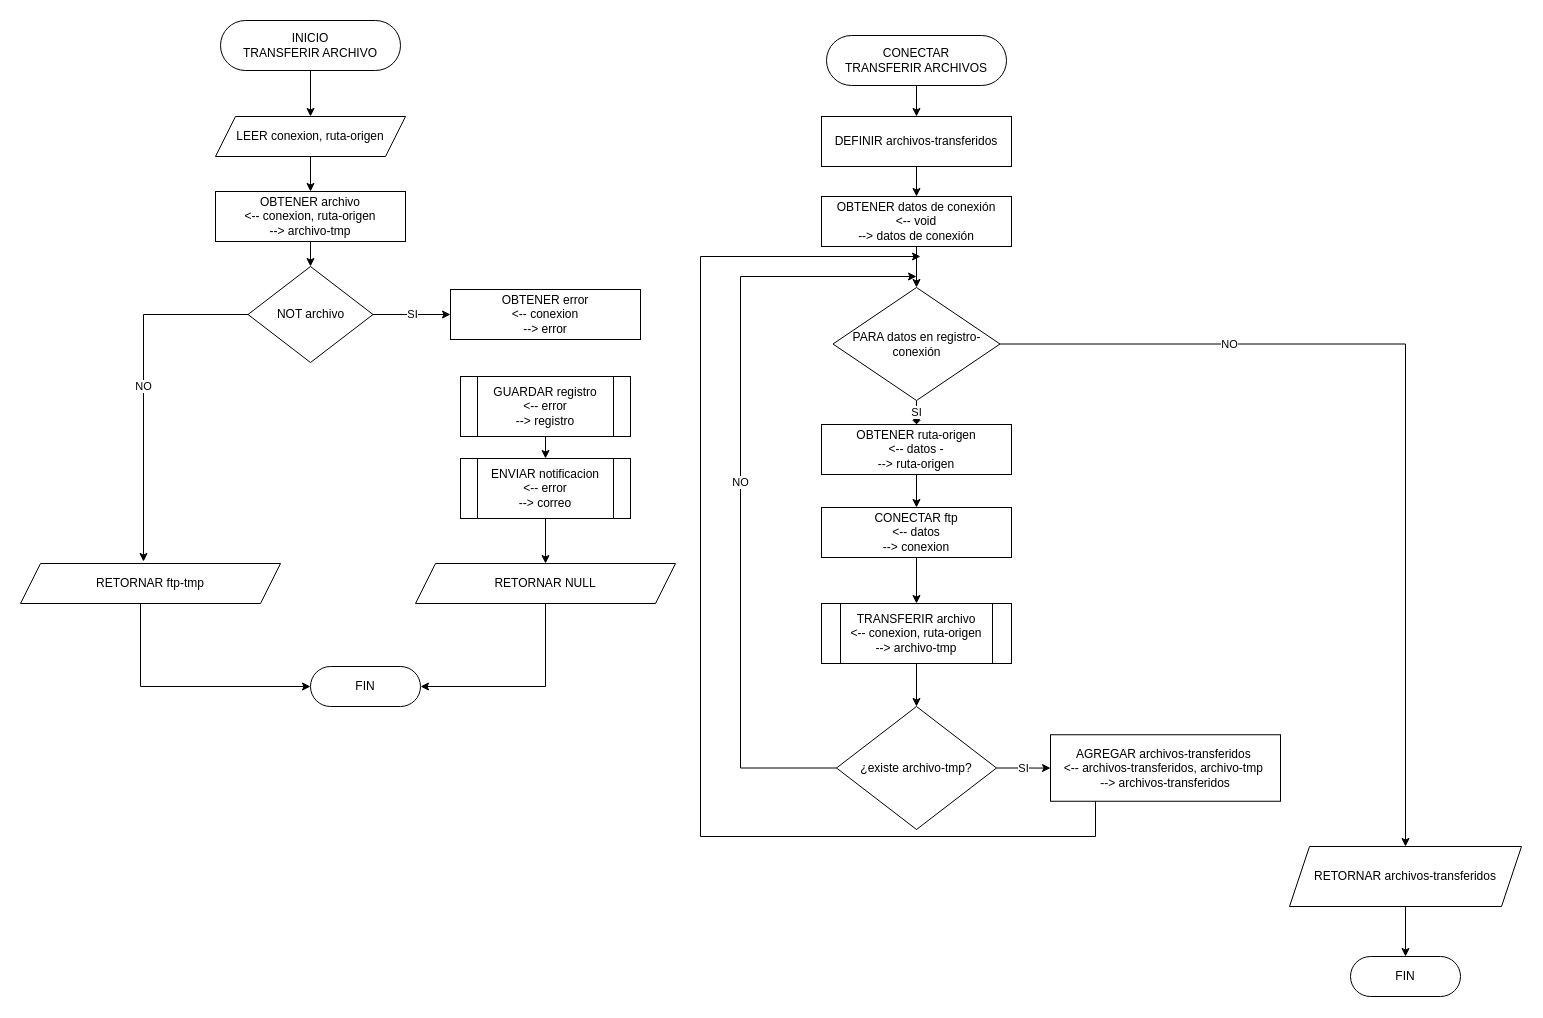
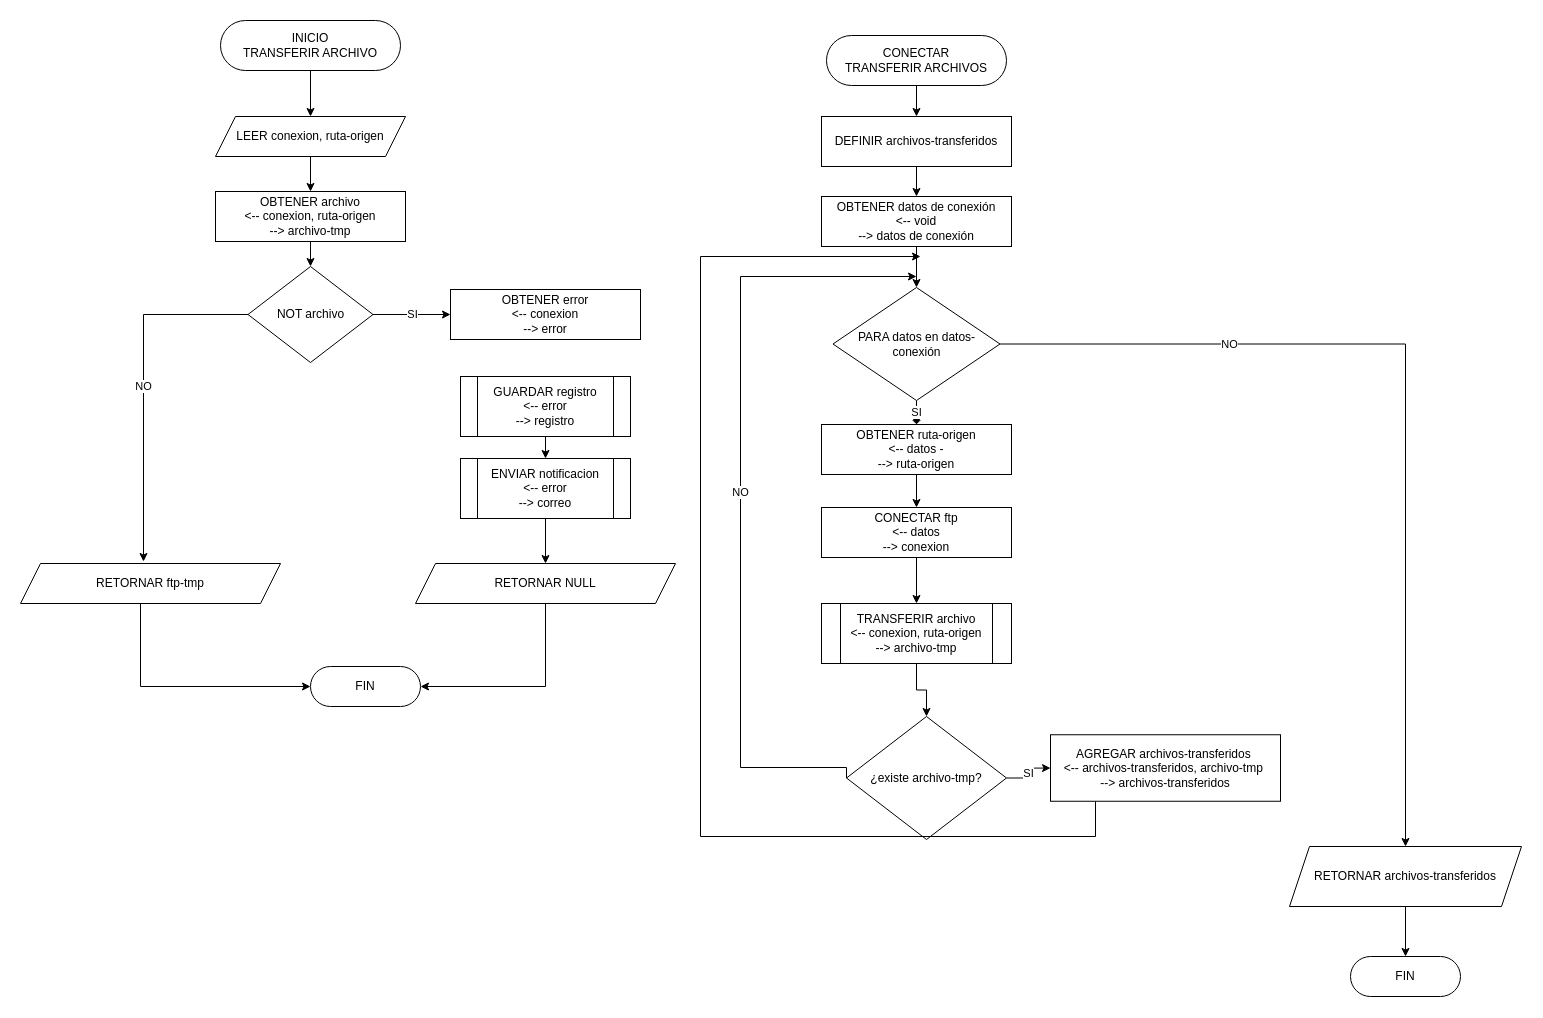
node "PARA datos en registro-conexión": label "PARA datos en registro-conexión" -> "PARA datos en datos-conexión"
node "¿existe archivo-tmp?": moved (917, 768) -> (927, 778)
